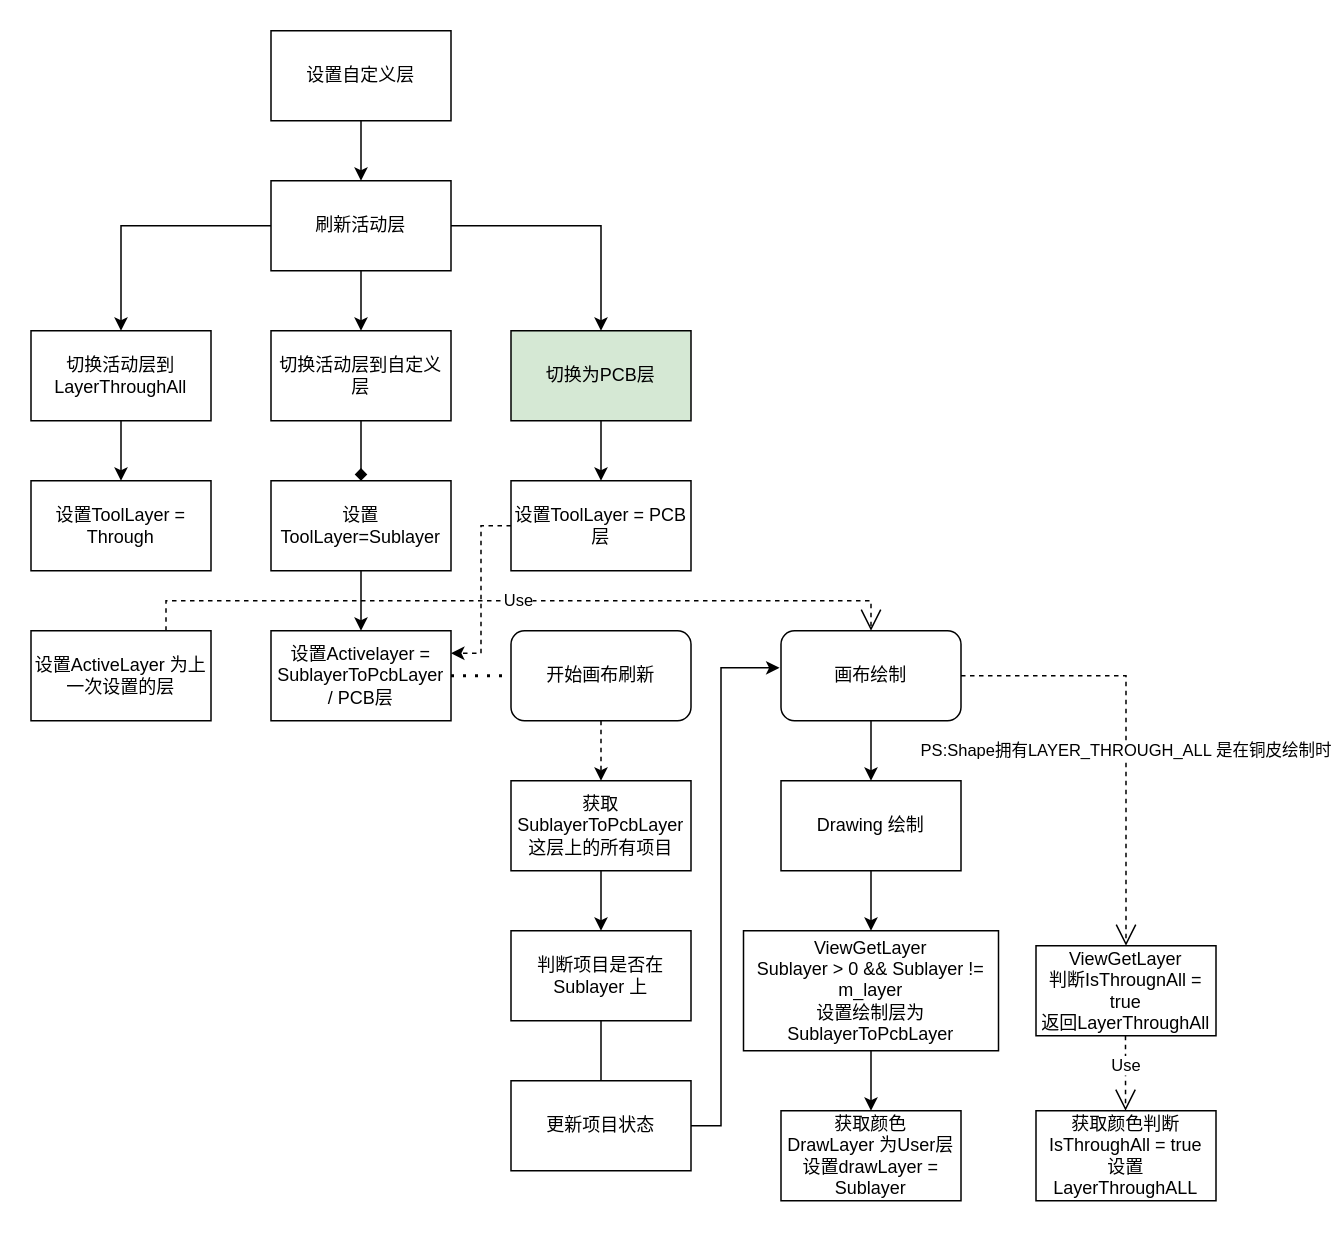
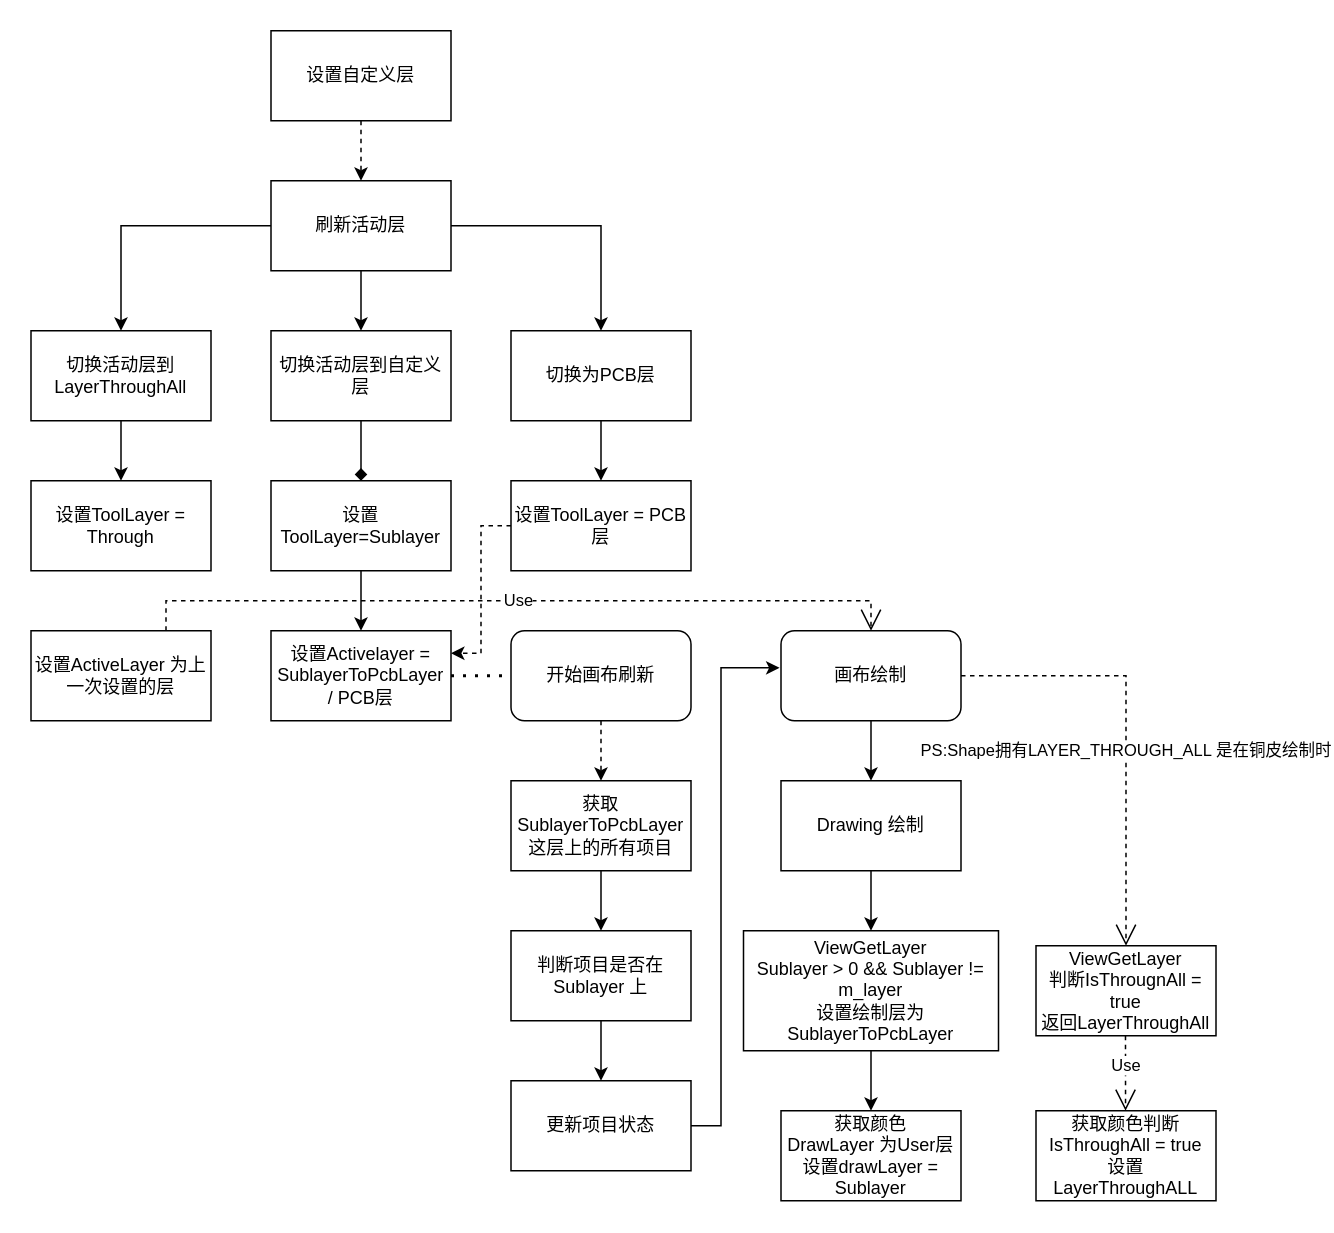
edge "设置自定义层" -> "刷新活动层": style solid -> dashed
node "切换为PCB层": fillcolor #d5e8d4 -> #ffffff
edge "判断项目是否在Sublayer 上" -- "更新项目状态": arrowhead none -> classic
